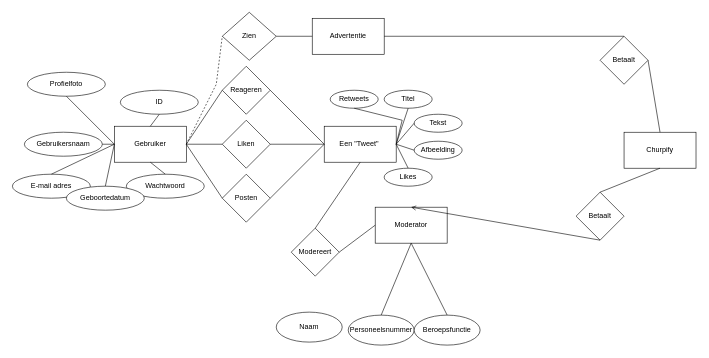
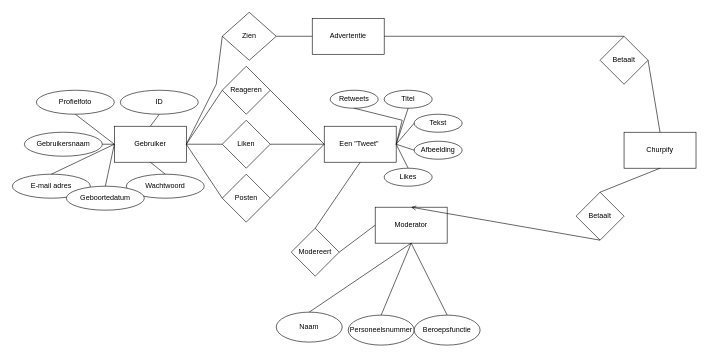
node "Profielfoto": moved (66, 84) -> (75, 102)
edge "Zien" -- "Gebruiker": style dashed -> solid
edge "Moderator" -- "Naam": added
